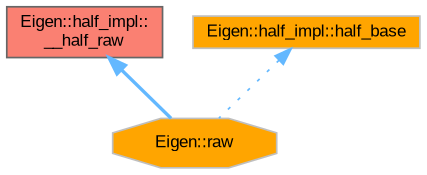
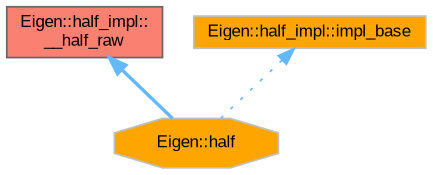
node "Eigen::half_impl::half_base": label "Eigen::half_impl::half_base" -> "Eigen::half_impl::impl_base"
node "Eigen::raw": label "Eigen::raw" -> "Eigen::half"
